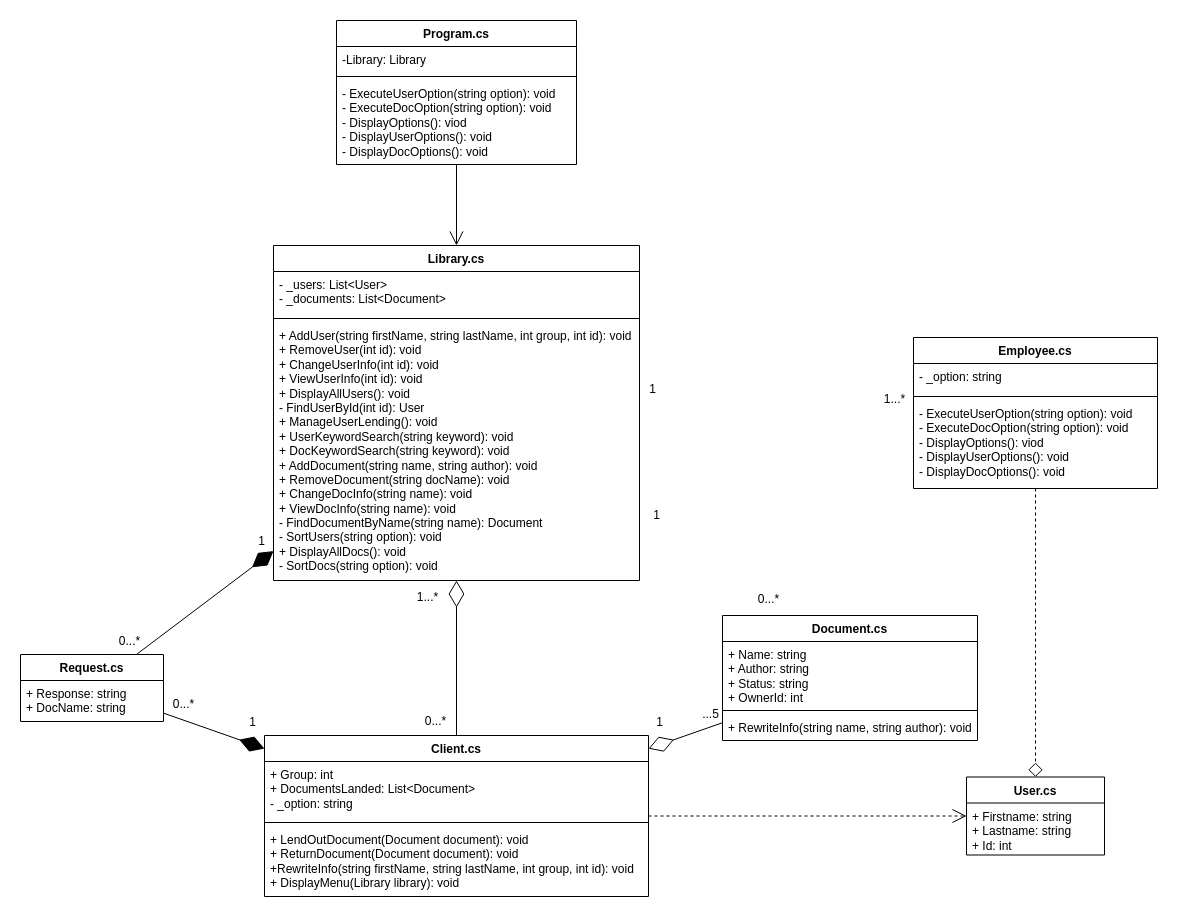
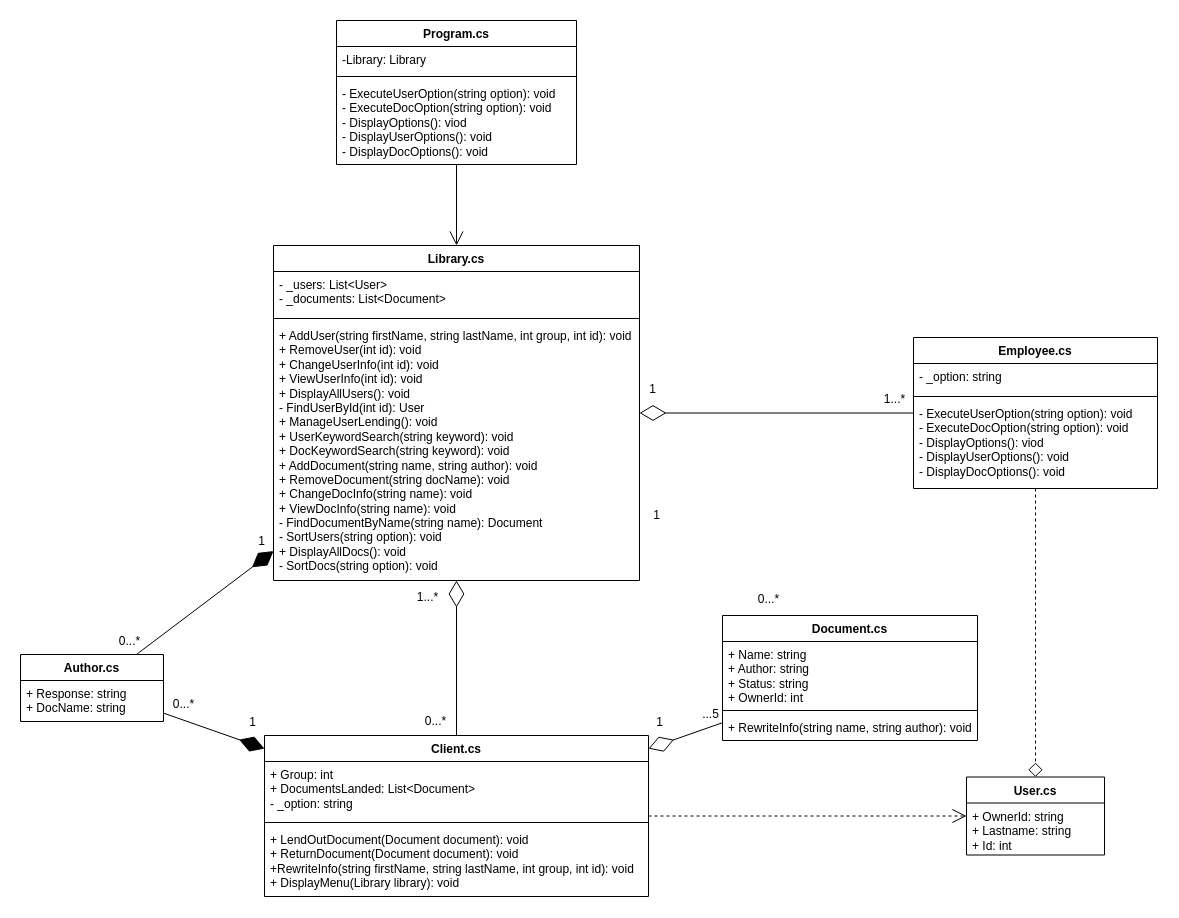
edge "Employee.cs" -> "Library.cs": added
node "Request.cs": label "Request.cs" -> "Author.cs"
node "+ Firstname: string + Lastname: string + Id: int": label "+ Firstname: string + Lastname: string + Id: int" -> "+ OwnerId: string + Lastname: string + Id: int"
